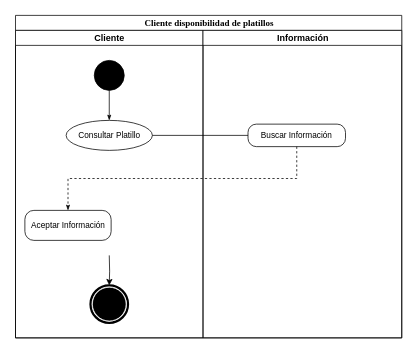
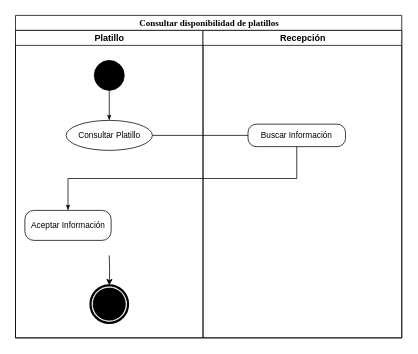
node "Cliente disponibilidad de platillos": label "Cliente disponibilidad de platillos" -> "Consultar disponibilidad de platillos"
node "Cliente": label "Cliente" -> "Platillo"
node "Información": label "Información" -> "Recepción"
edge "Buscar Información" -> "Aceptar Información": style dashed -> solid
